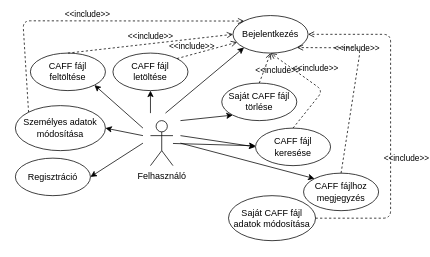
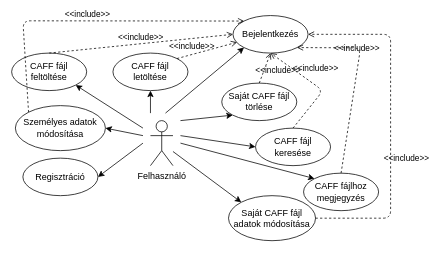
node "CAFF fájl feltöltése": moved (68, 72) -> (49, 72)
edge "Felhasználó" -> "CAFF fájl keresése": now "Felhasználó" -> "Saját CAFF fájl adatok módosítása"
node "Regisztráció": moved (53, 177) -> (60, 177)
